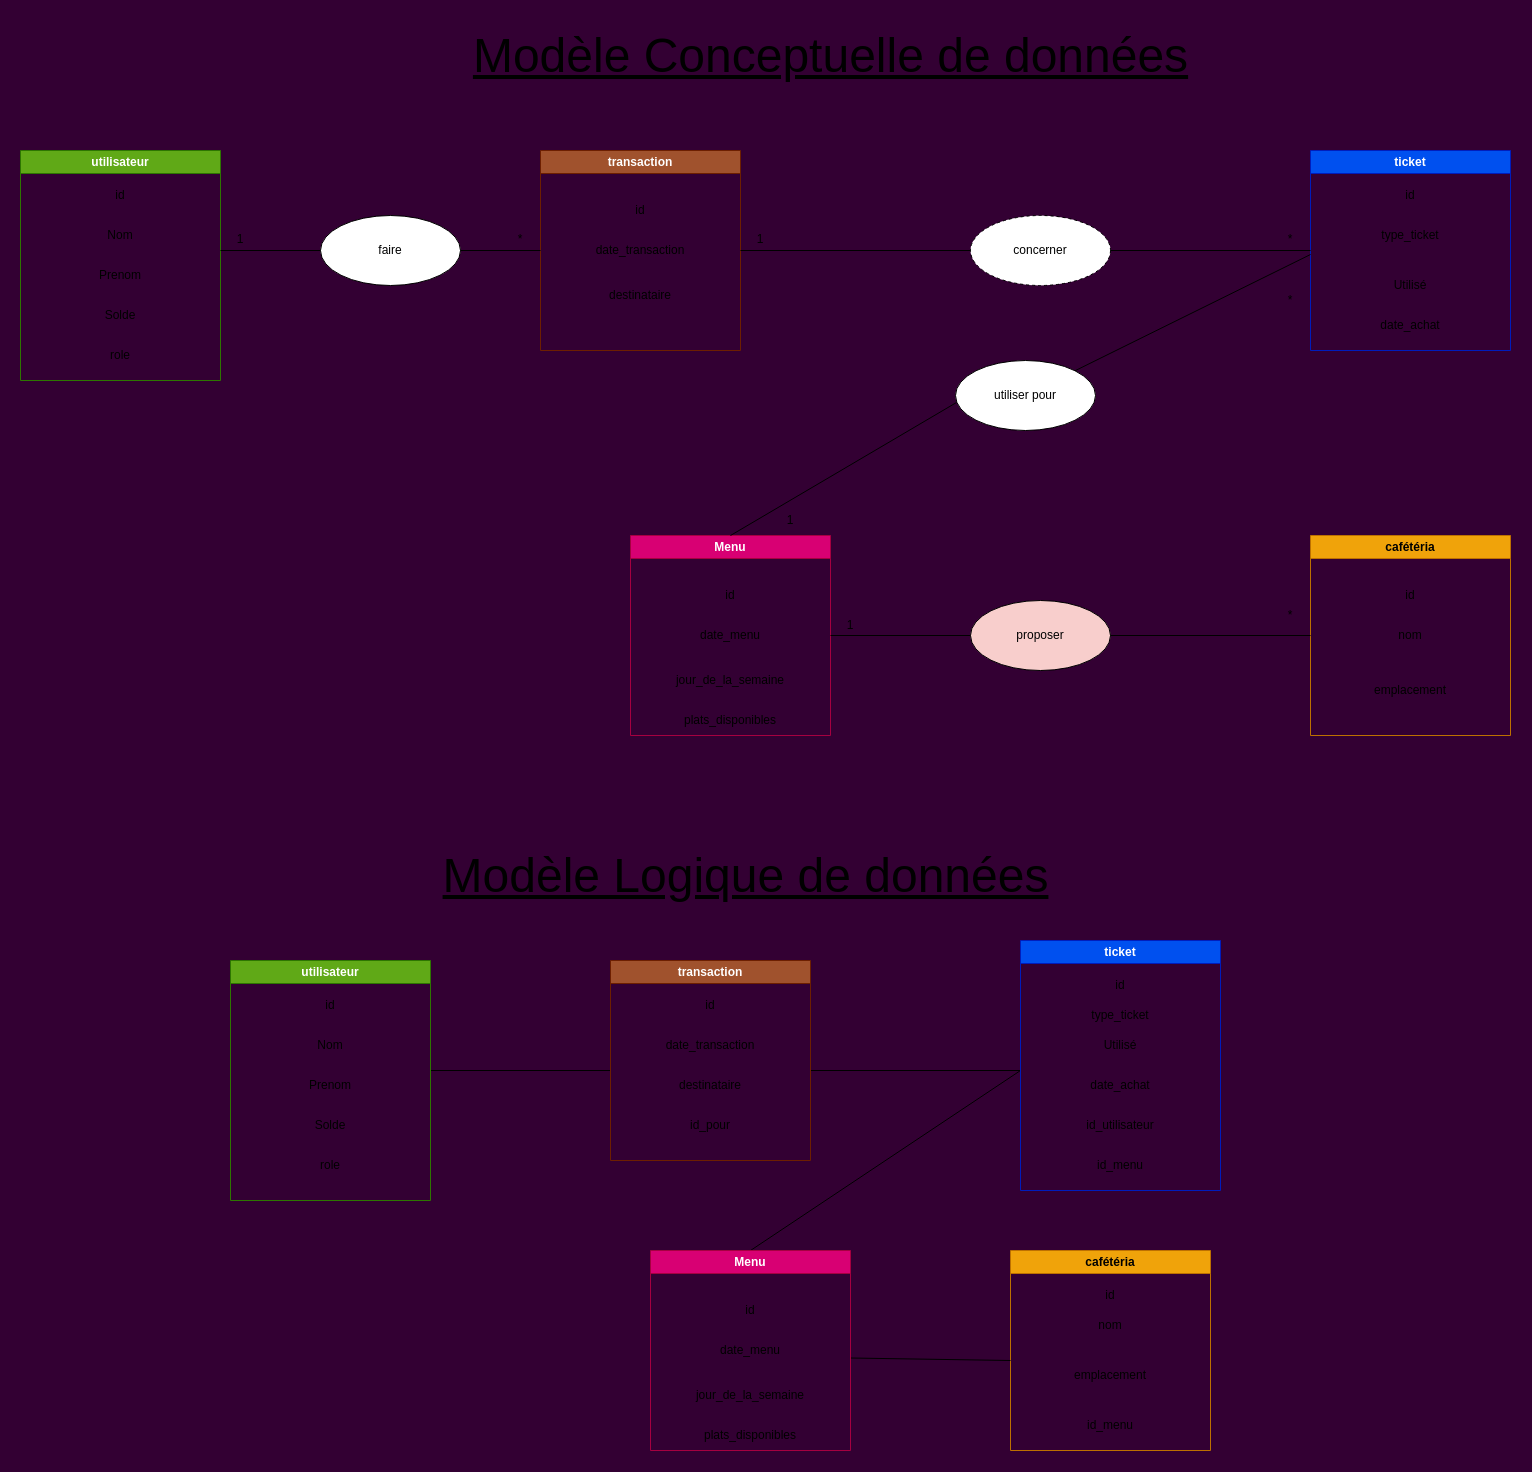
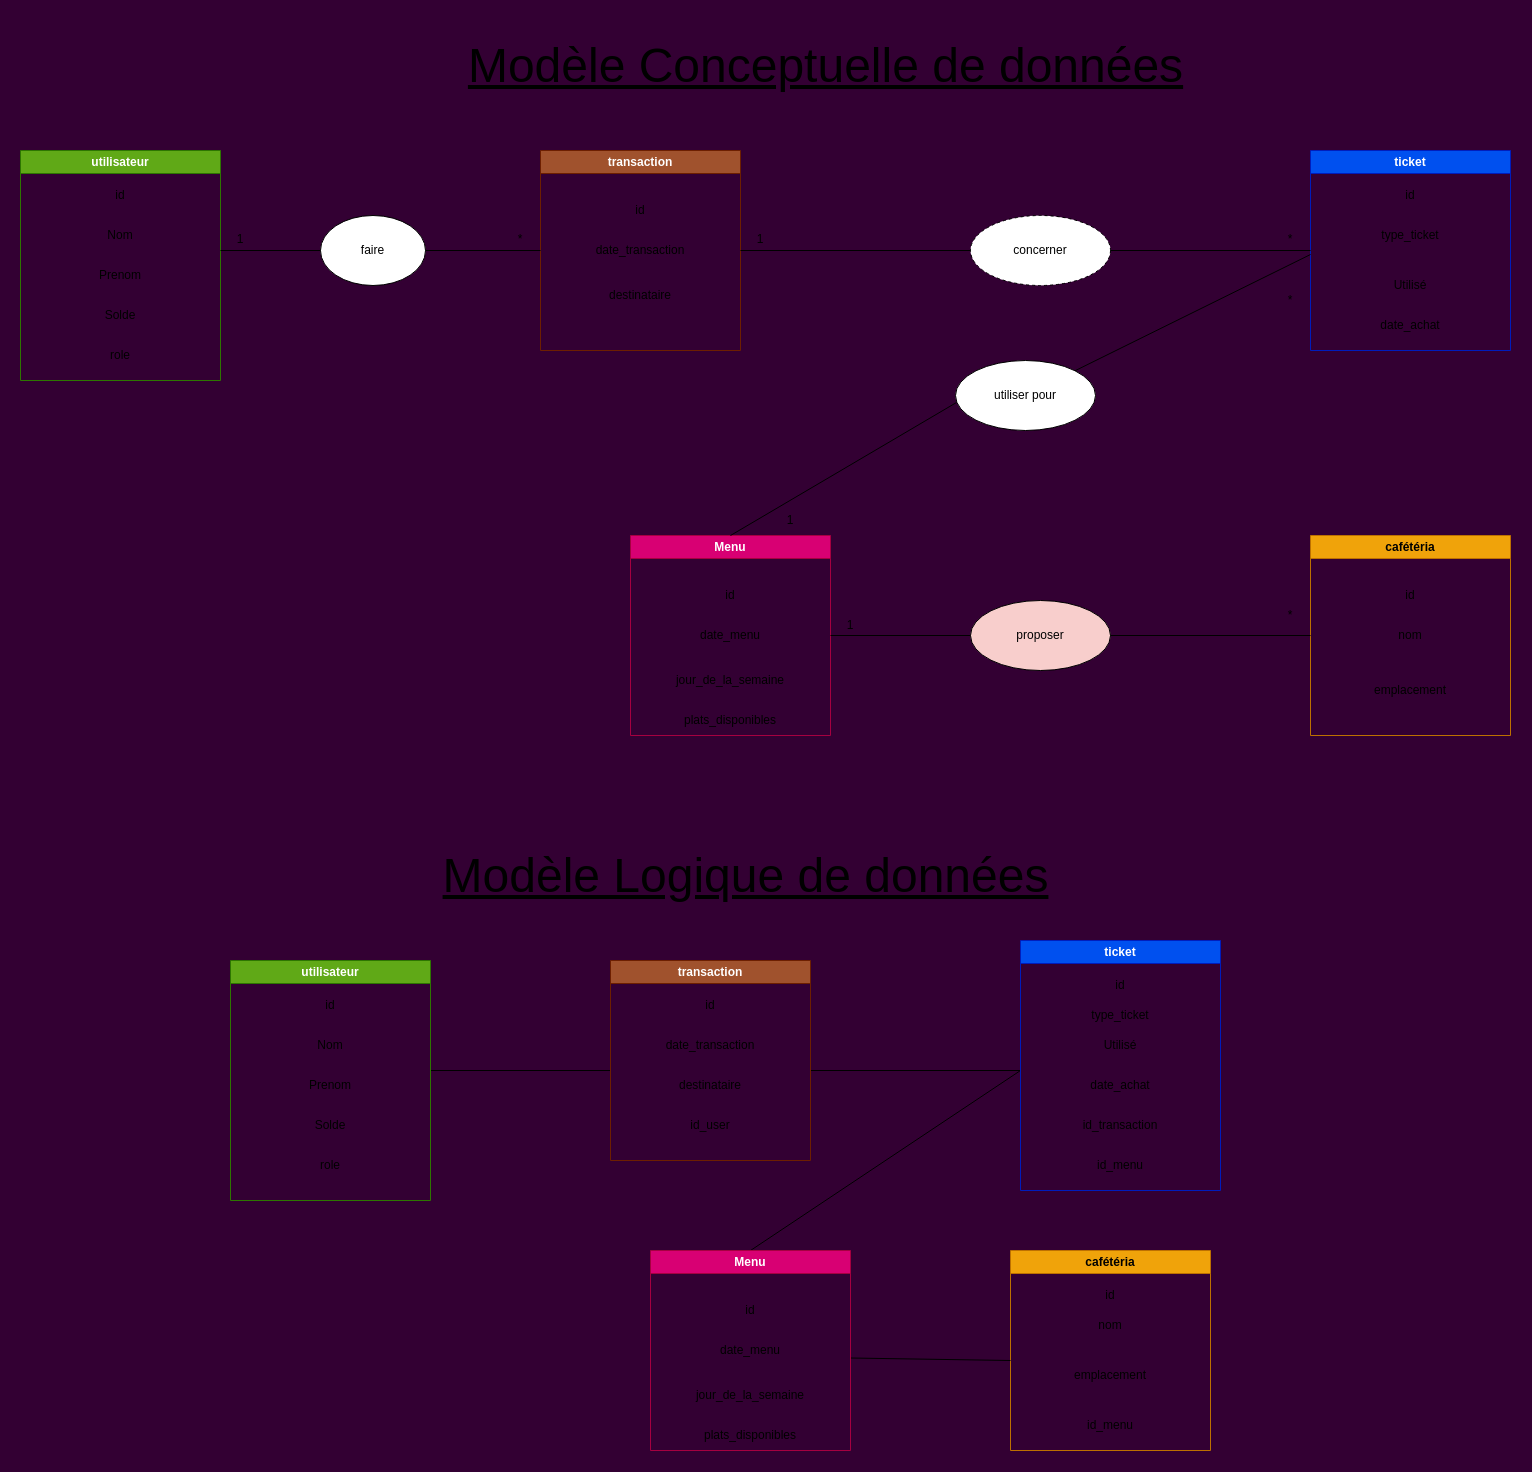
node "Modèle Conceptuelle de données": moved (831, 56) -> (826, 66)
node "faire": size 140x70 -> 105x70
node "id_pour": label "id_pour" -> "id_user"
node "id_utilisateur": label "id_utilisateur" -> "id_transaction"
